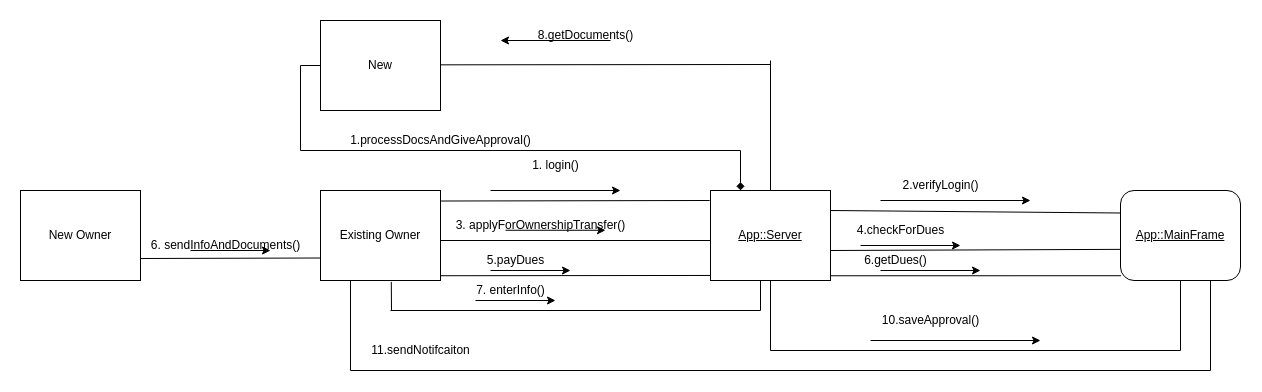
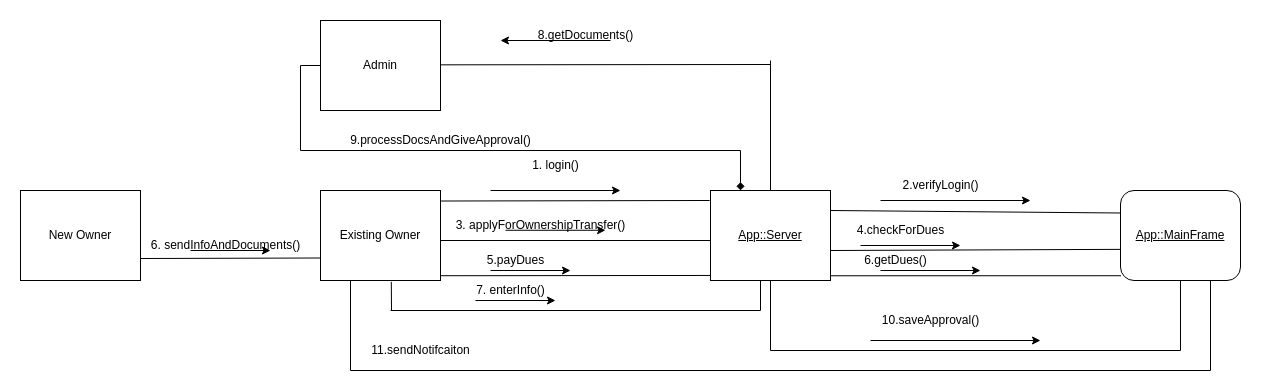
node "New": label "New" -> "Admin"
node "1.processDocsAndGiveApproval()": label "1.processDocsAndGiveApproval()" -> "9.processDocsAndGiveApproval()"
